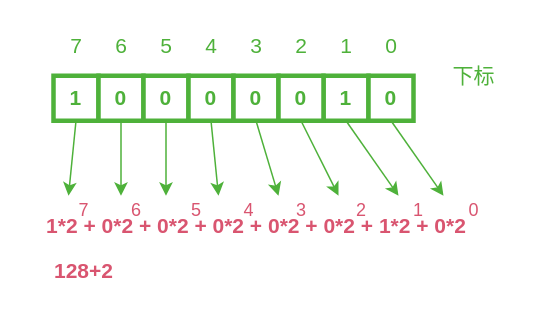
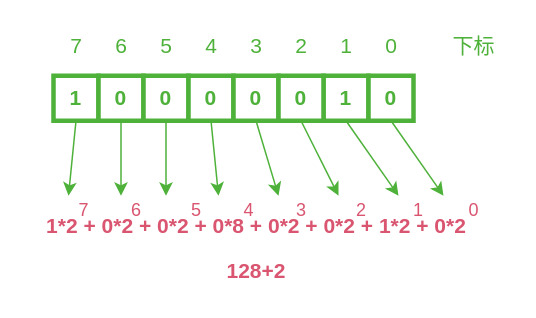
node "下标": moved (473, 76) -> (473, 46)
node "1*2 + 0*2 + 0*2 + 0*2 + 0*2 + 0*2 + 1*2 + 0*2": label "1*2 + 0*2 + 0*2 + 0*2 + 0*2 + 0*2 + 1*2 + 0*2" -> "1*2 + 0*2 + 0*2 + 0*8 + 0*2 + 0*2 + 1*2 + 0*2"
node "128+2": moved (83, 271) -> (256, 271)
